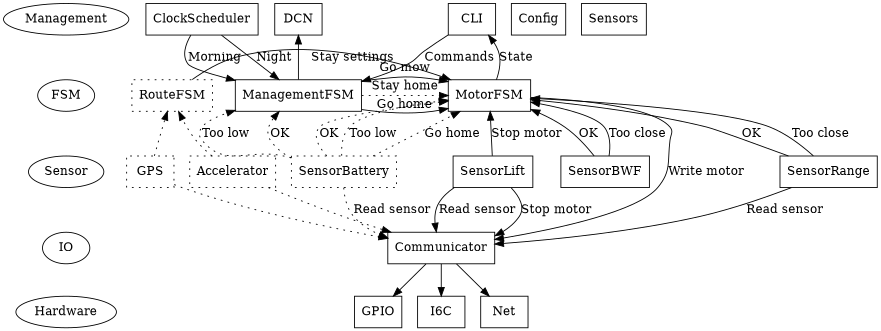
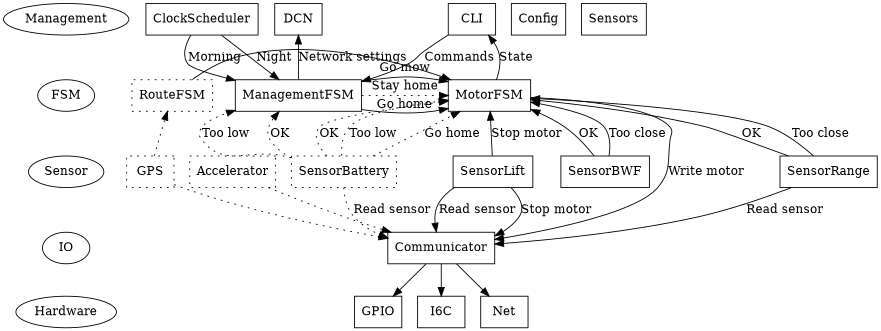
edge "ManagementFSM" -> "DCN": label "Stay settings" -> "Network settings"
edge "Accelerator" -> "RouteFSM": removed
